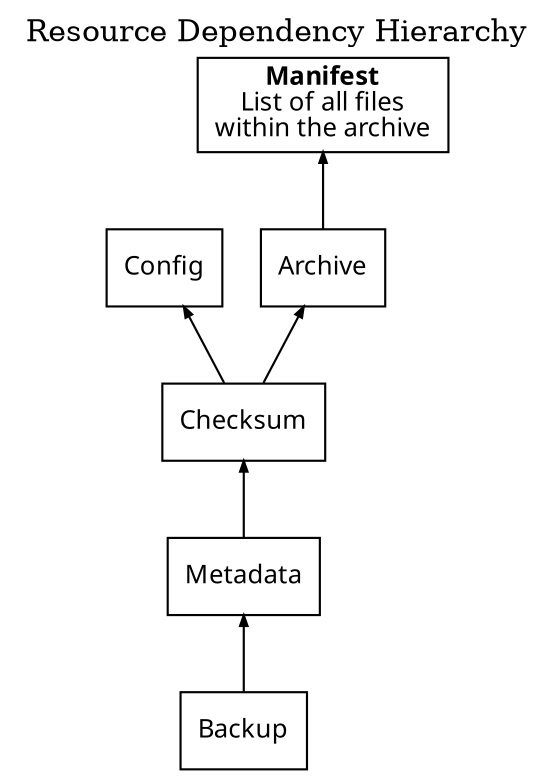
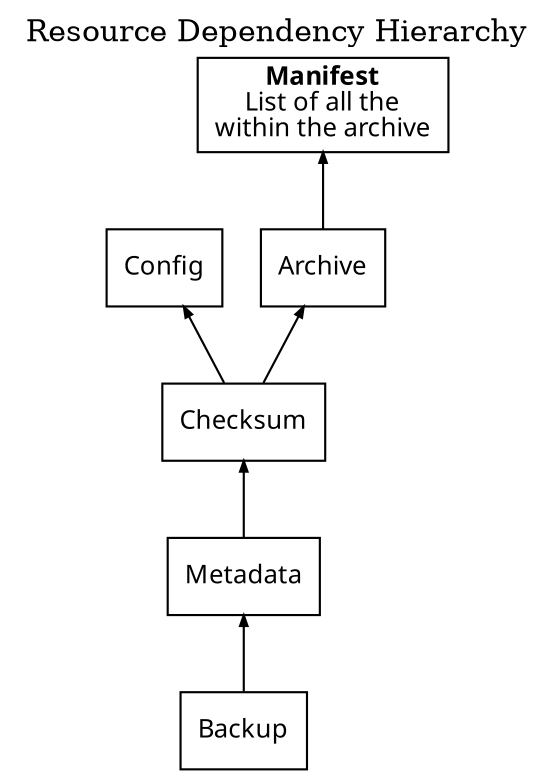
node "Manifest": text "List of all files" -> "List of all the"
